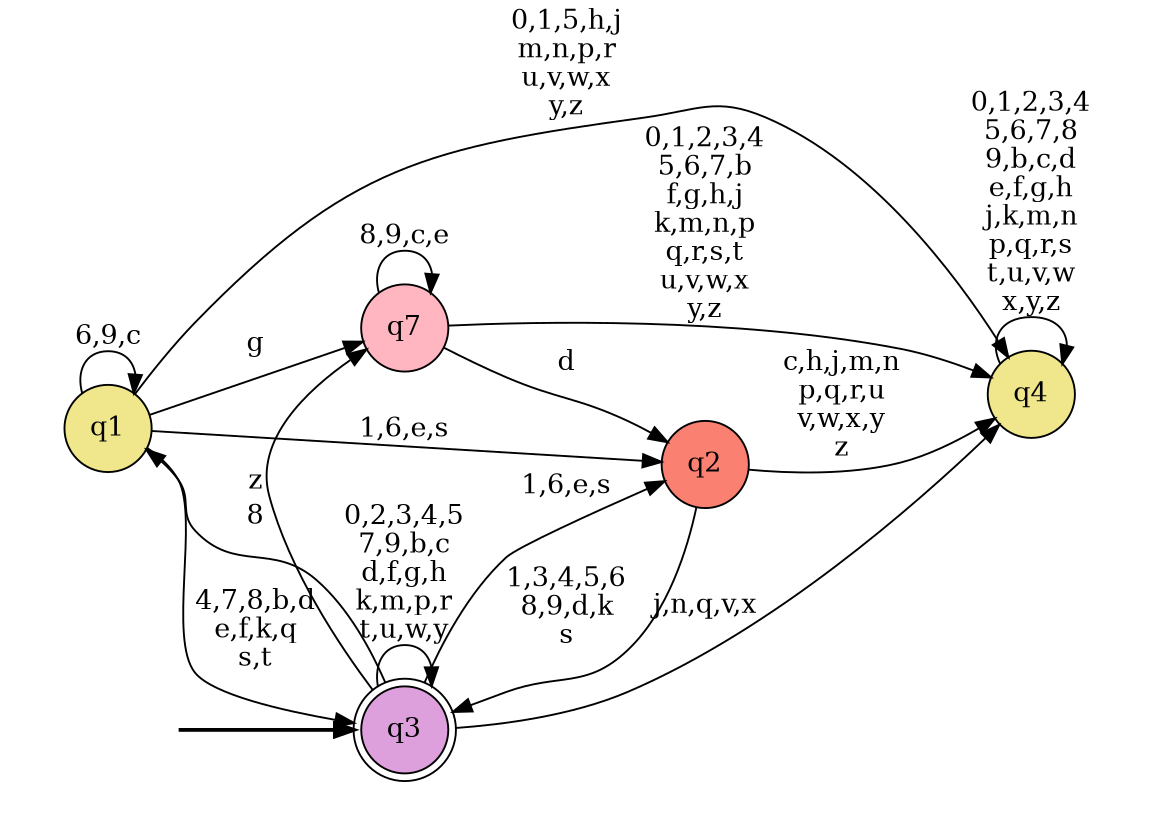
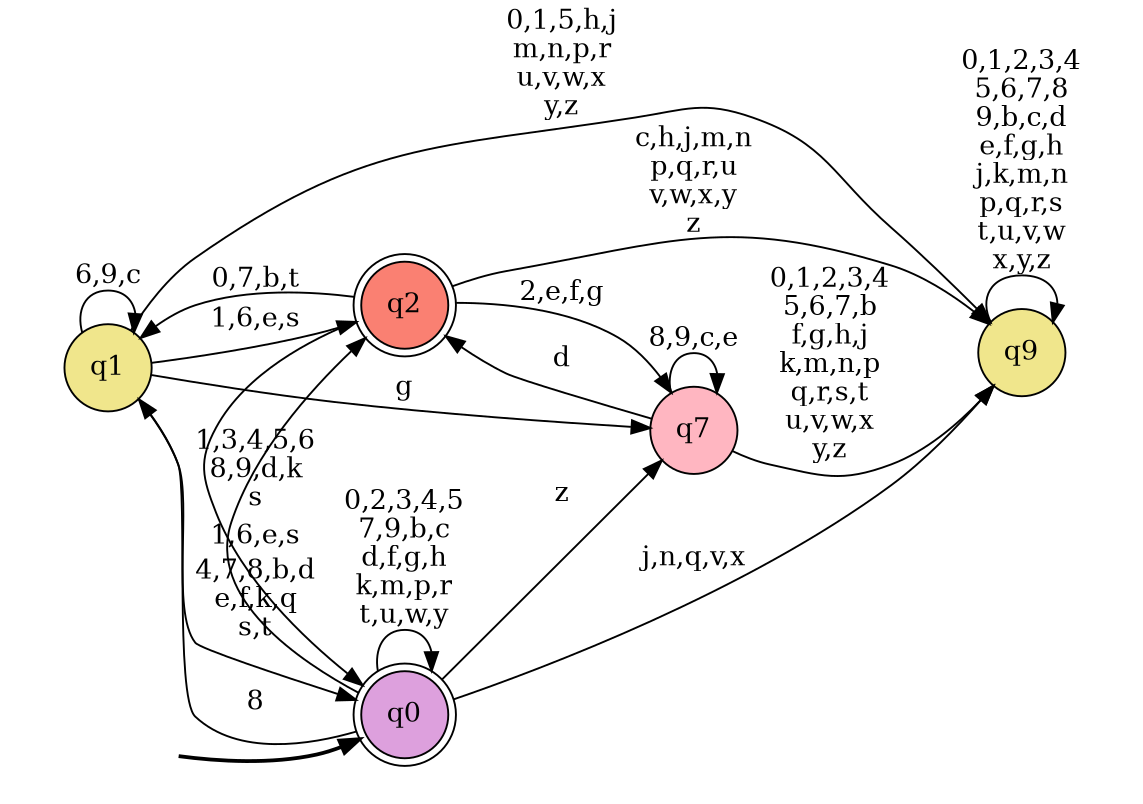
edge "q2" -> "q1": added, label "0,7,b,t"
edge "q2" -> "q7": added, label "2,e,f,g"
node "q4": label "q4" -> "q9"
node "q2": shape circle -> doublecircle
node "q3": label "q3" -> "q0"
